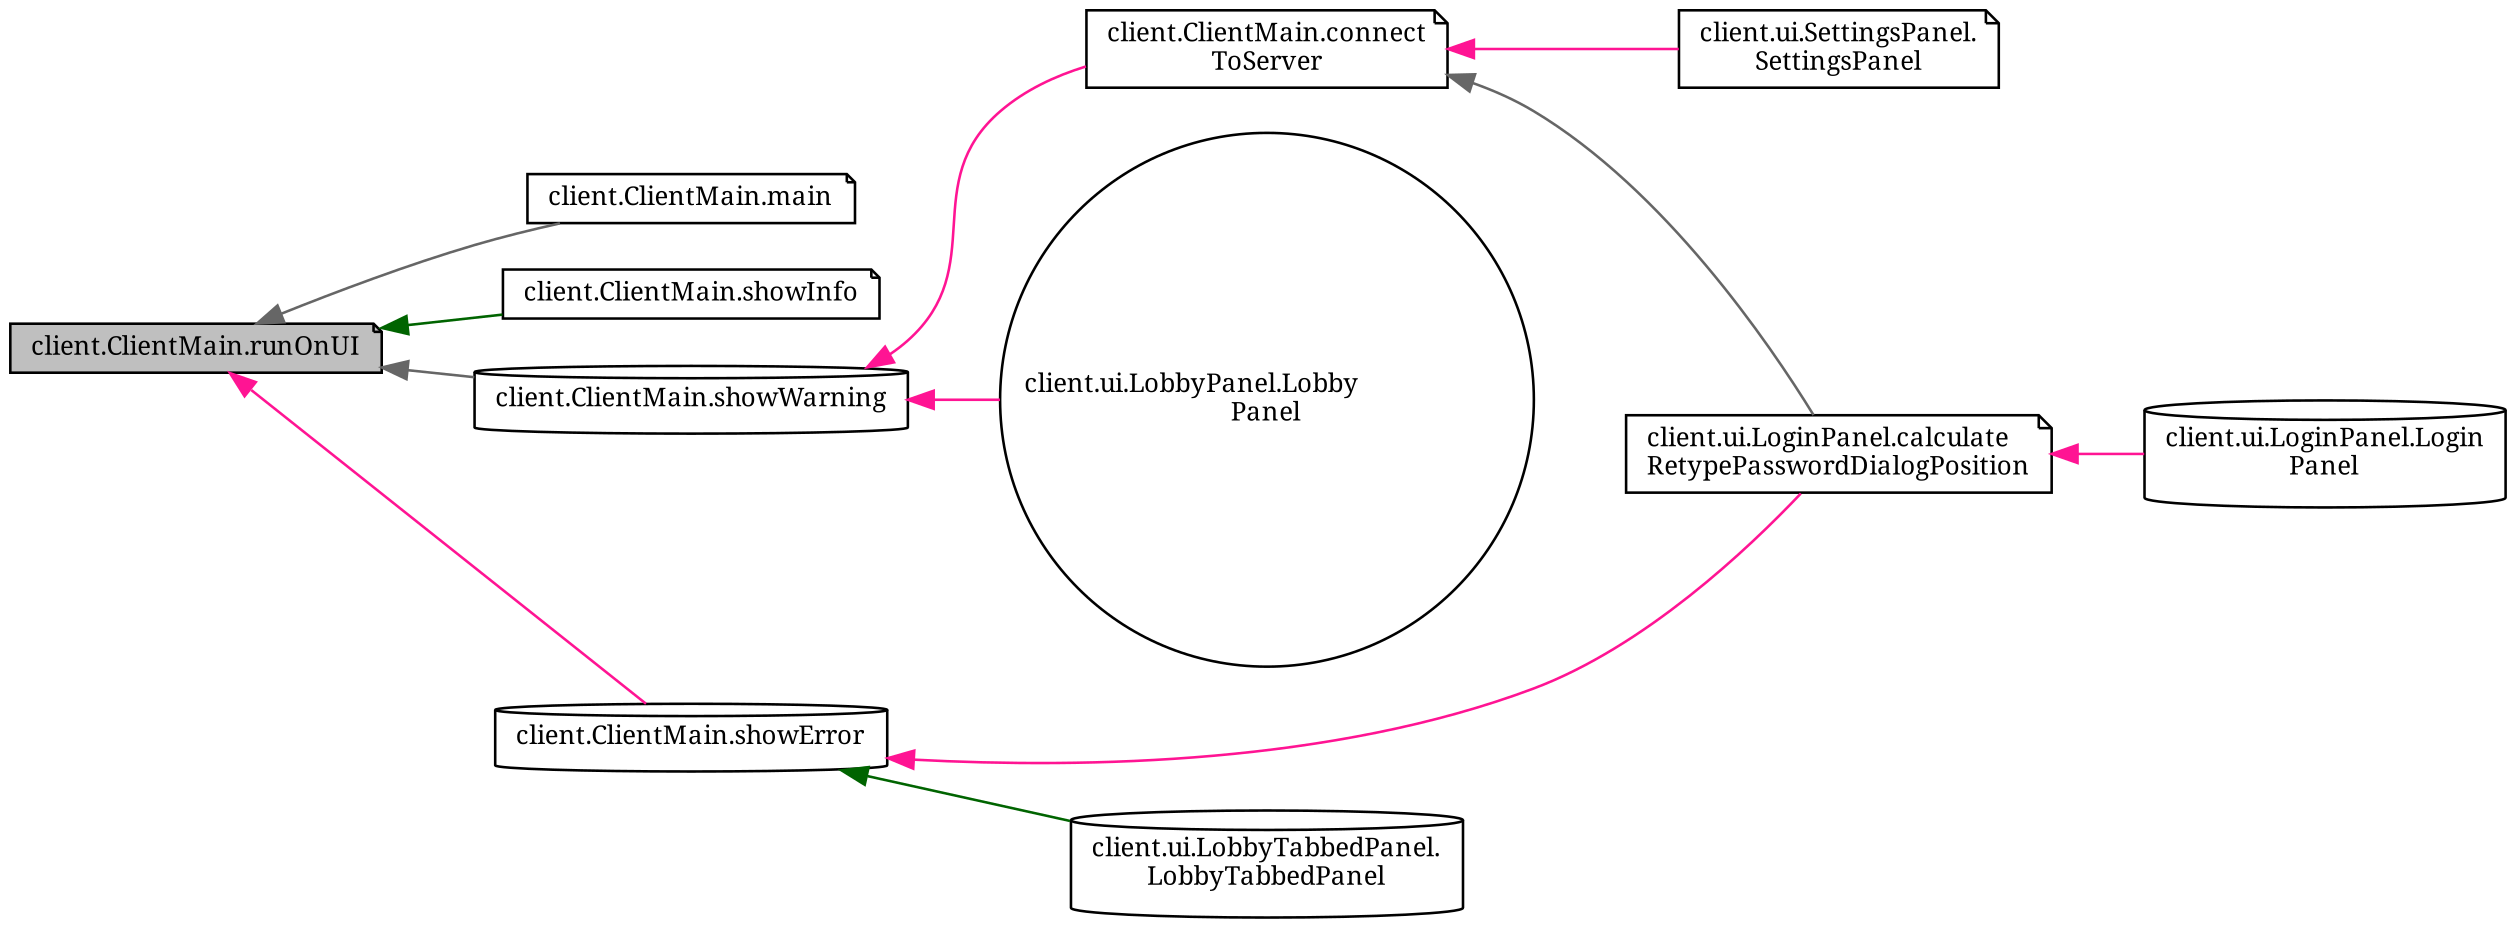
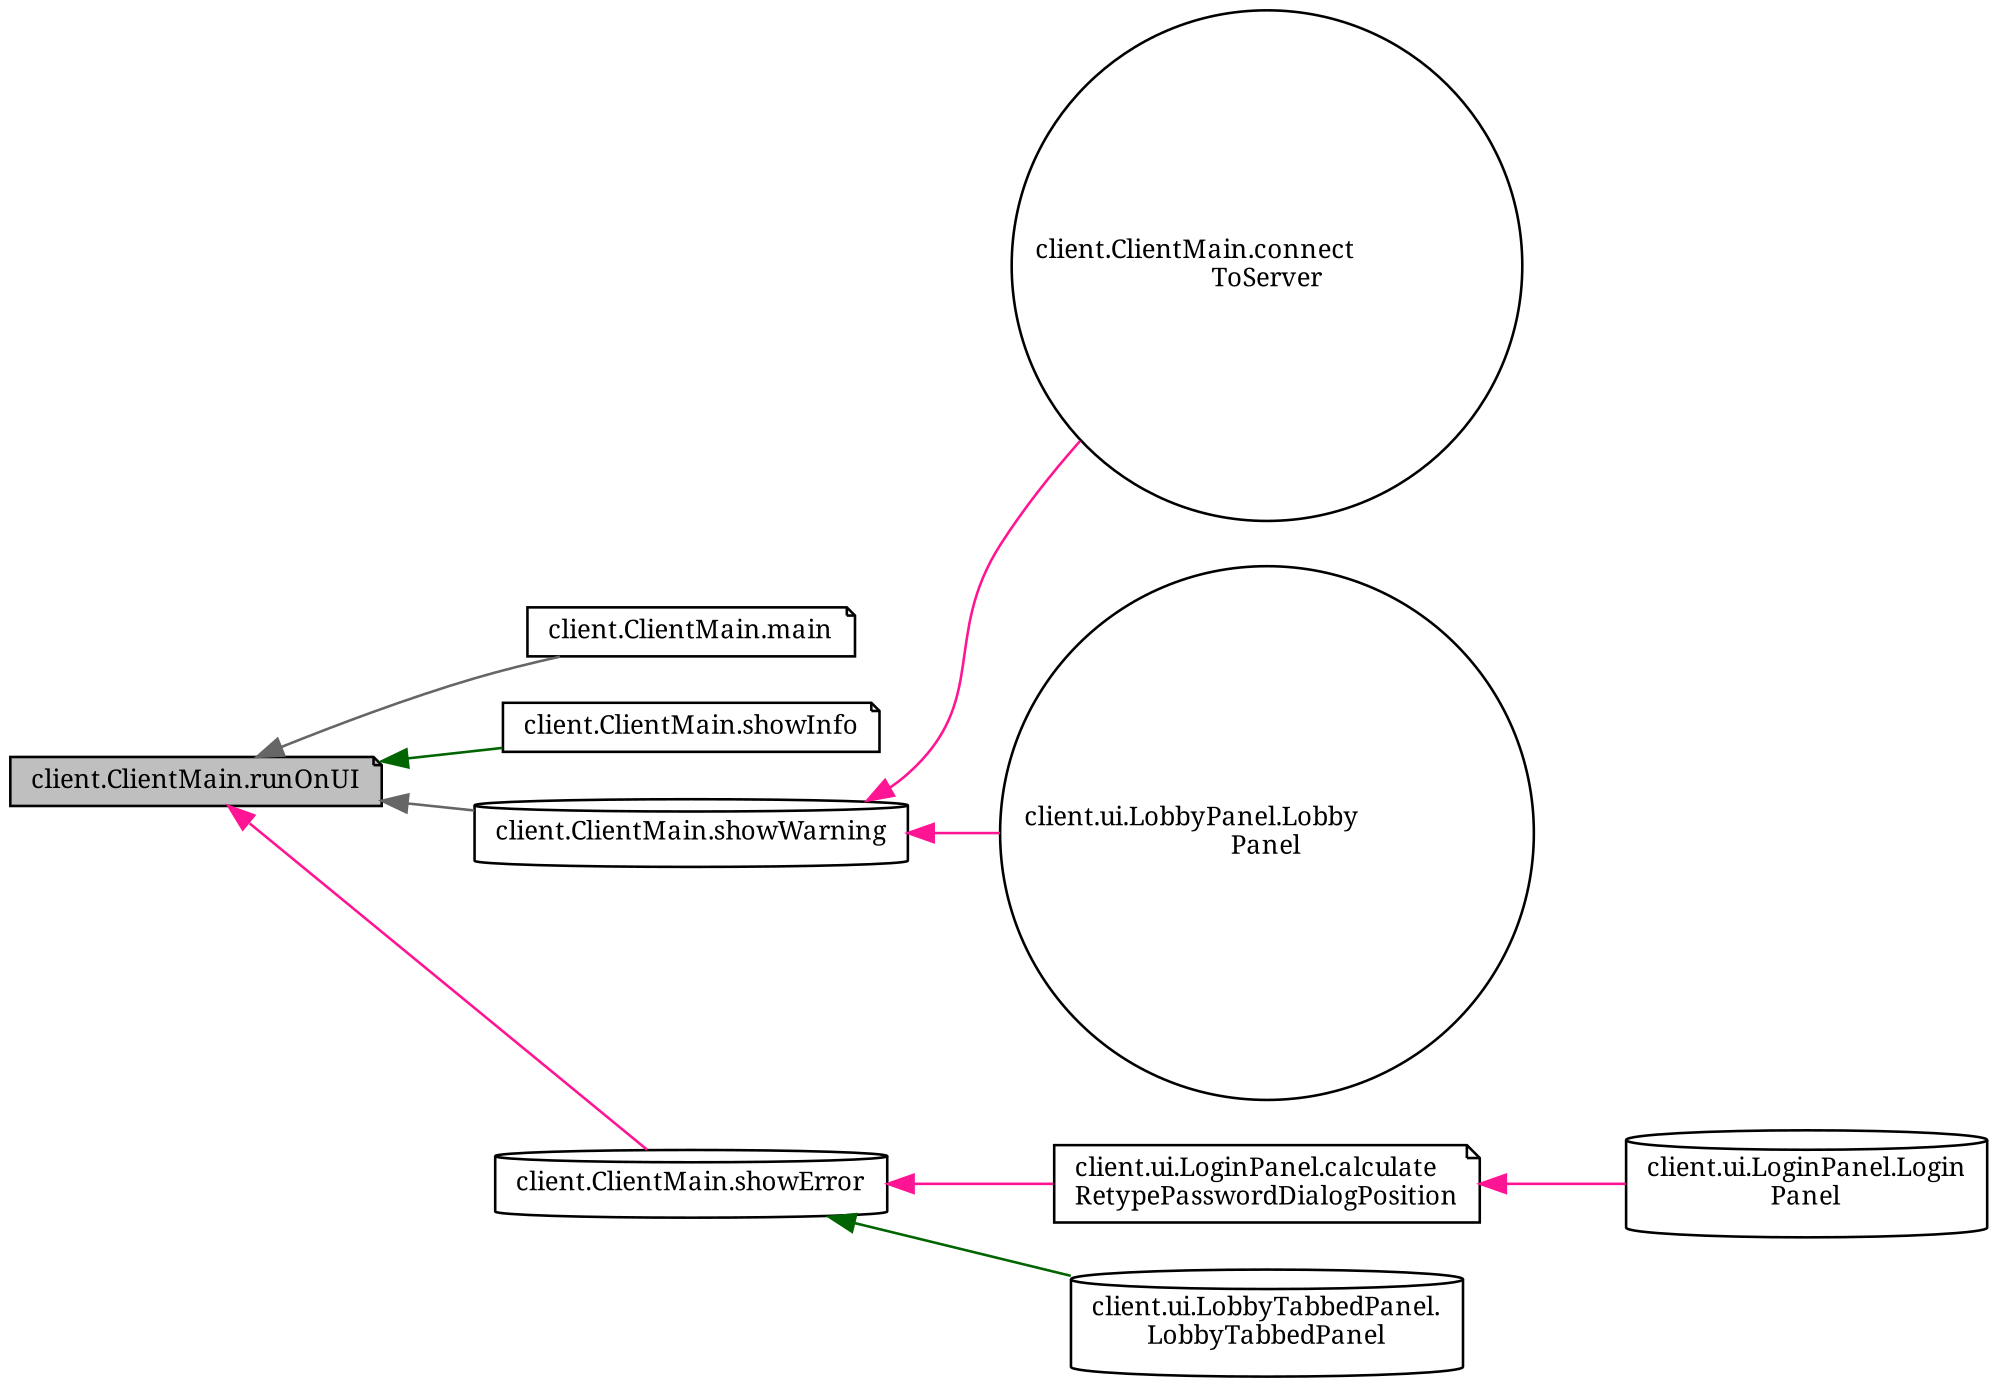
node "client.ClientMain.connect ToServer": shape note -> circle
node "client.ui.SettingsPanel. SettingsPanel": removed
edge "client.ui.LoginPanel.calculate RetypePasswordDialogPosition" -> "client.ClientMain.connect ToServer": removed
